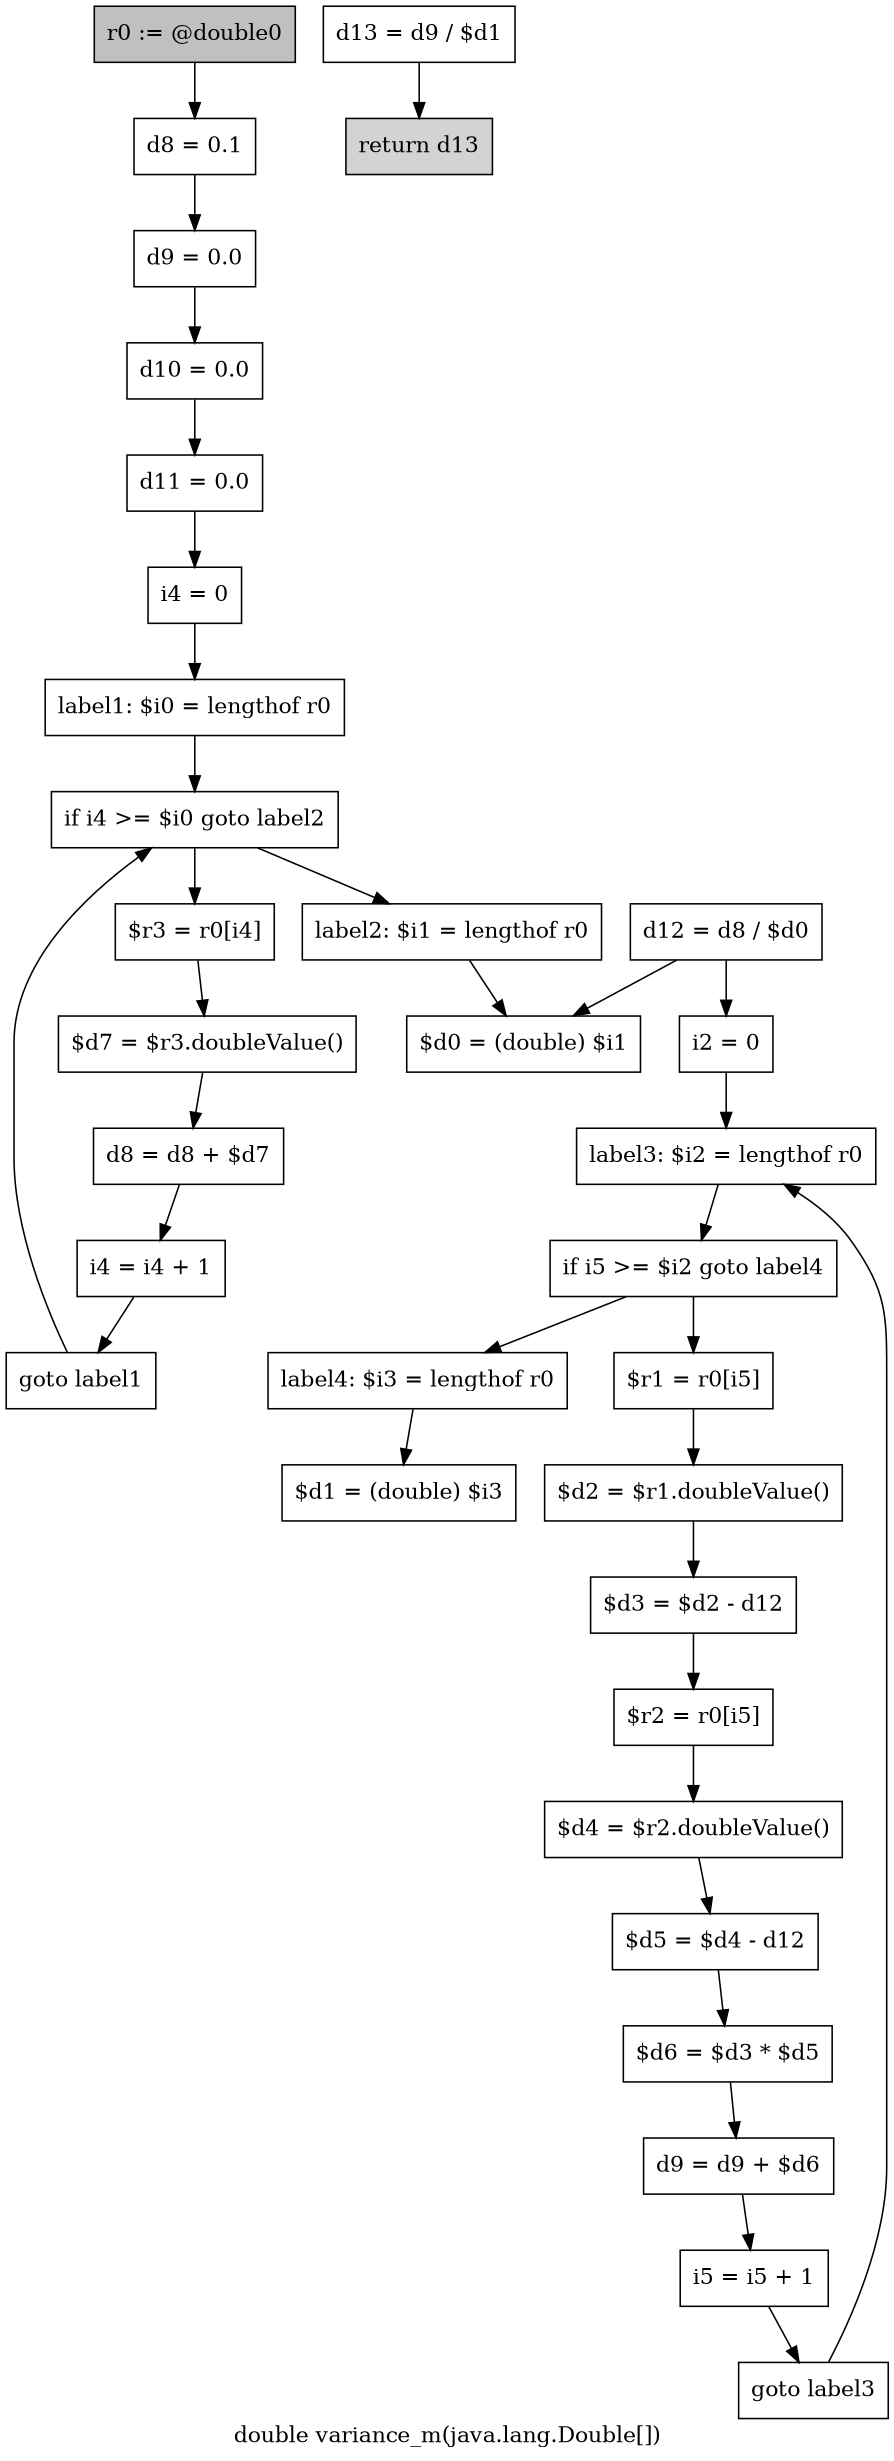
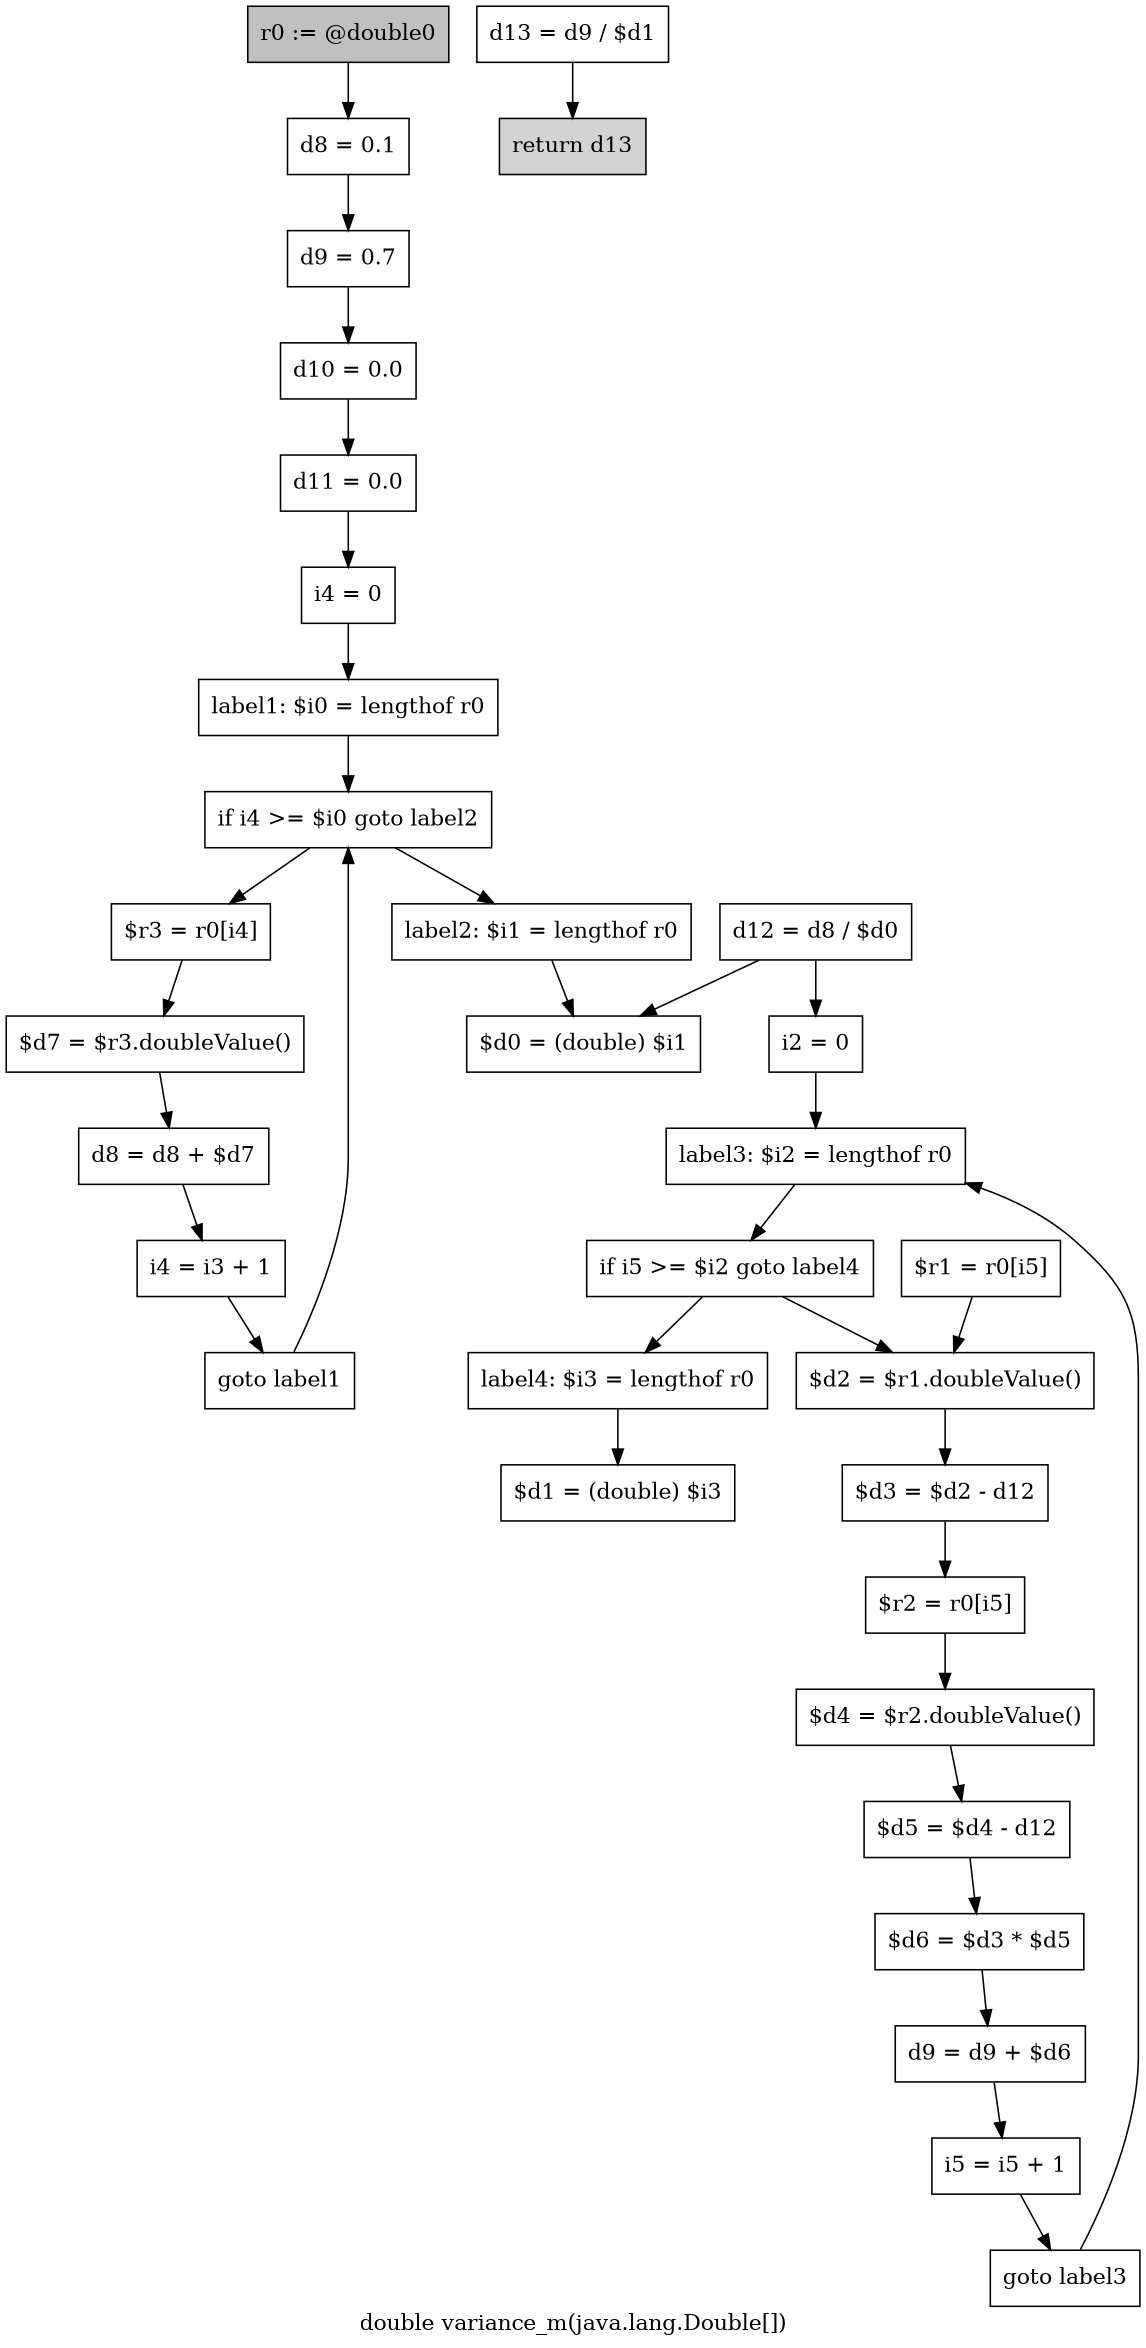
node "d9 = 0.0": label "d9 = 0.0" -> "d9 = 0.7"
node "i4 = i4 + 1": label "i4 = i4 + 1" -> "i4 = i3 + 1"
edge "if i5 >= $i2 goto label4" -> "$r1 = r0[i5]": now "if i5 >= $i2 goto label4" -> "$d2 = $r1.doubleValue()"
